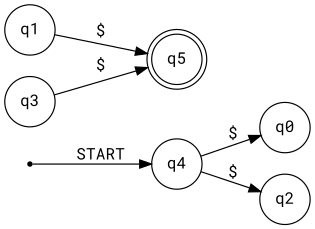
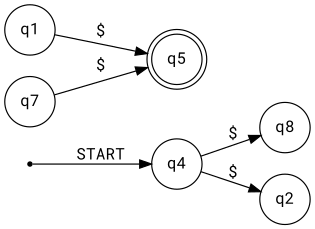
node "q3": label "q3" -> "q7"
node "q0": label "q0" -> "q8"
